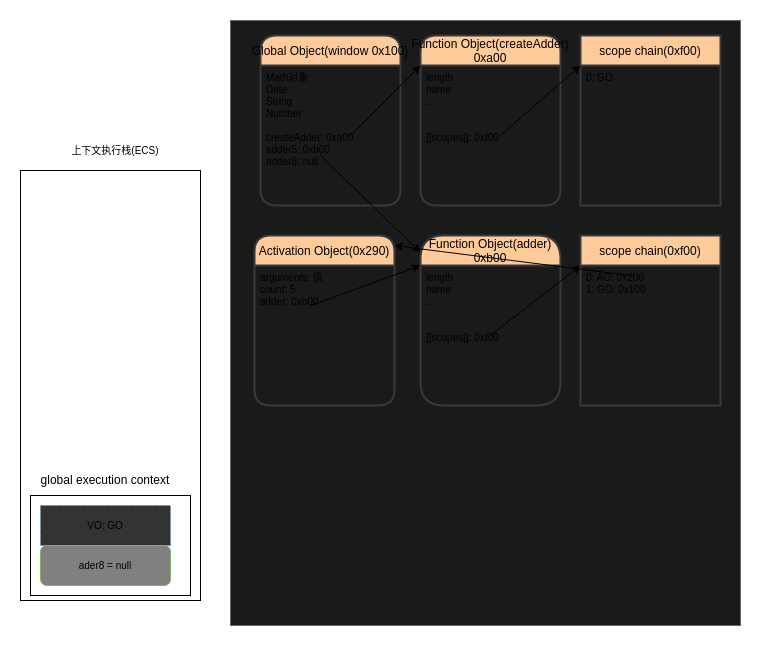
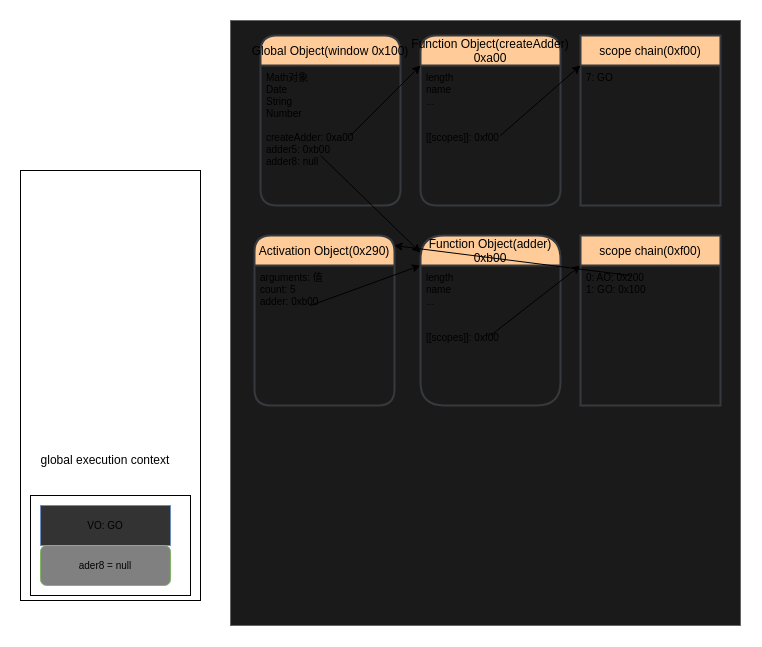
node "0: GO": label "0: GO" -> "7: GO"
node "上下文执行栈(ECS)": removed
node "global execution context": moved (106, 481) -> (106, 461)
node "VO: GO": style dashed -> solid
